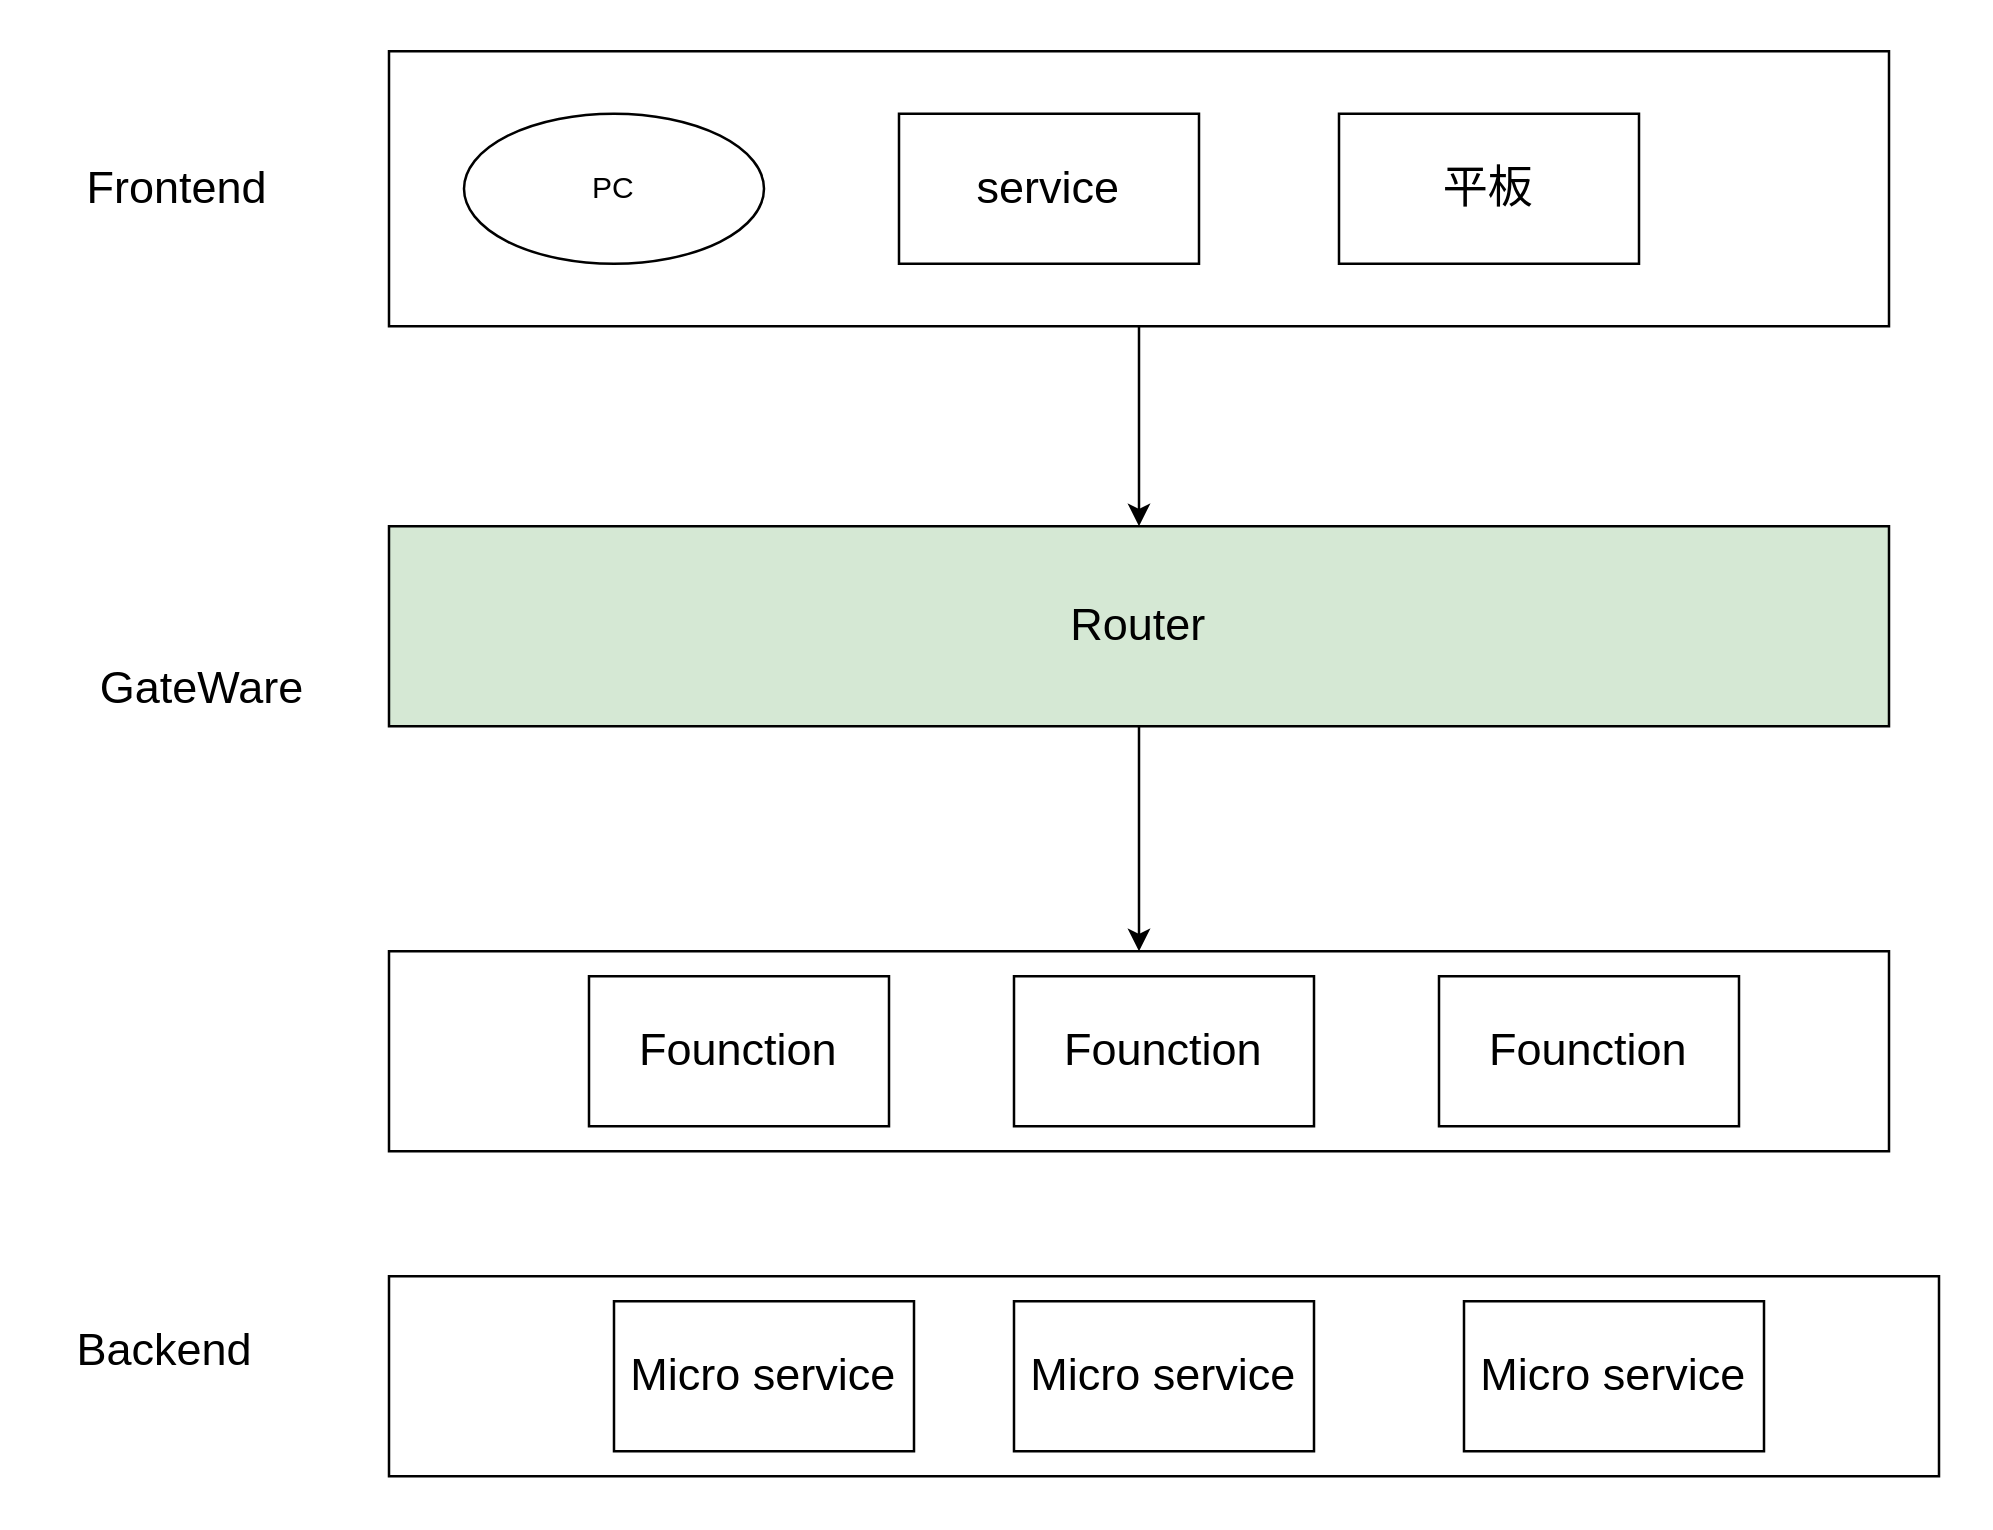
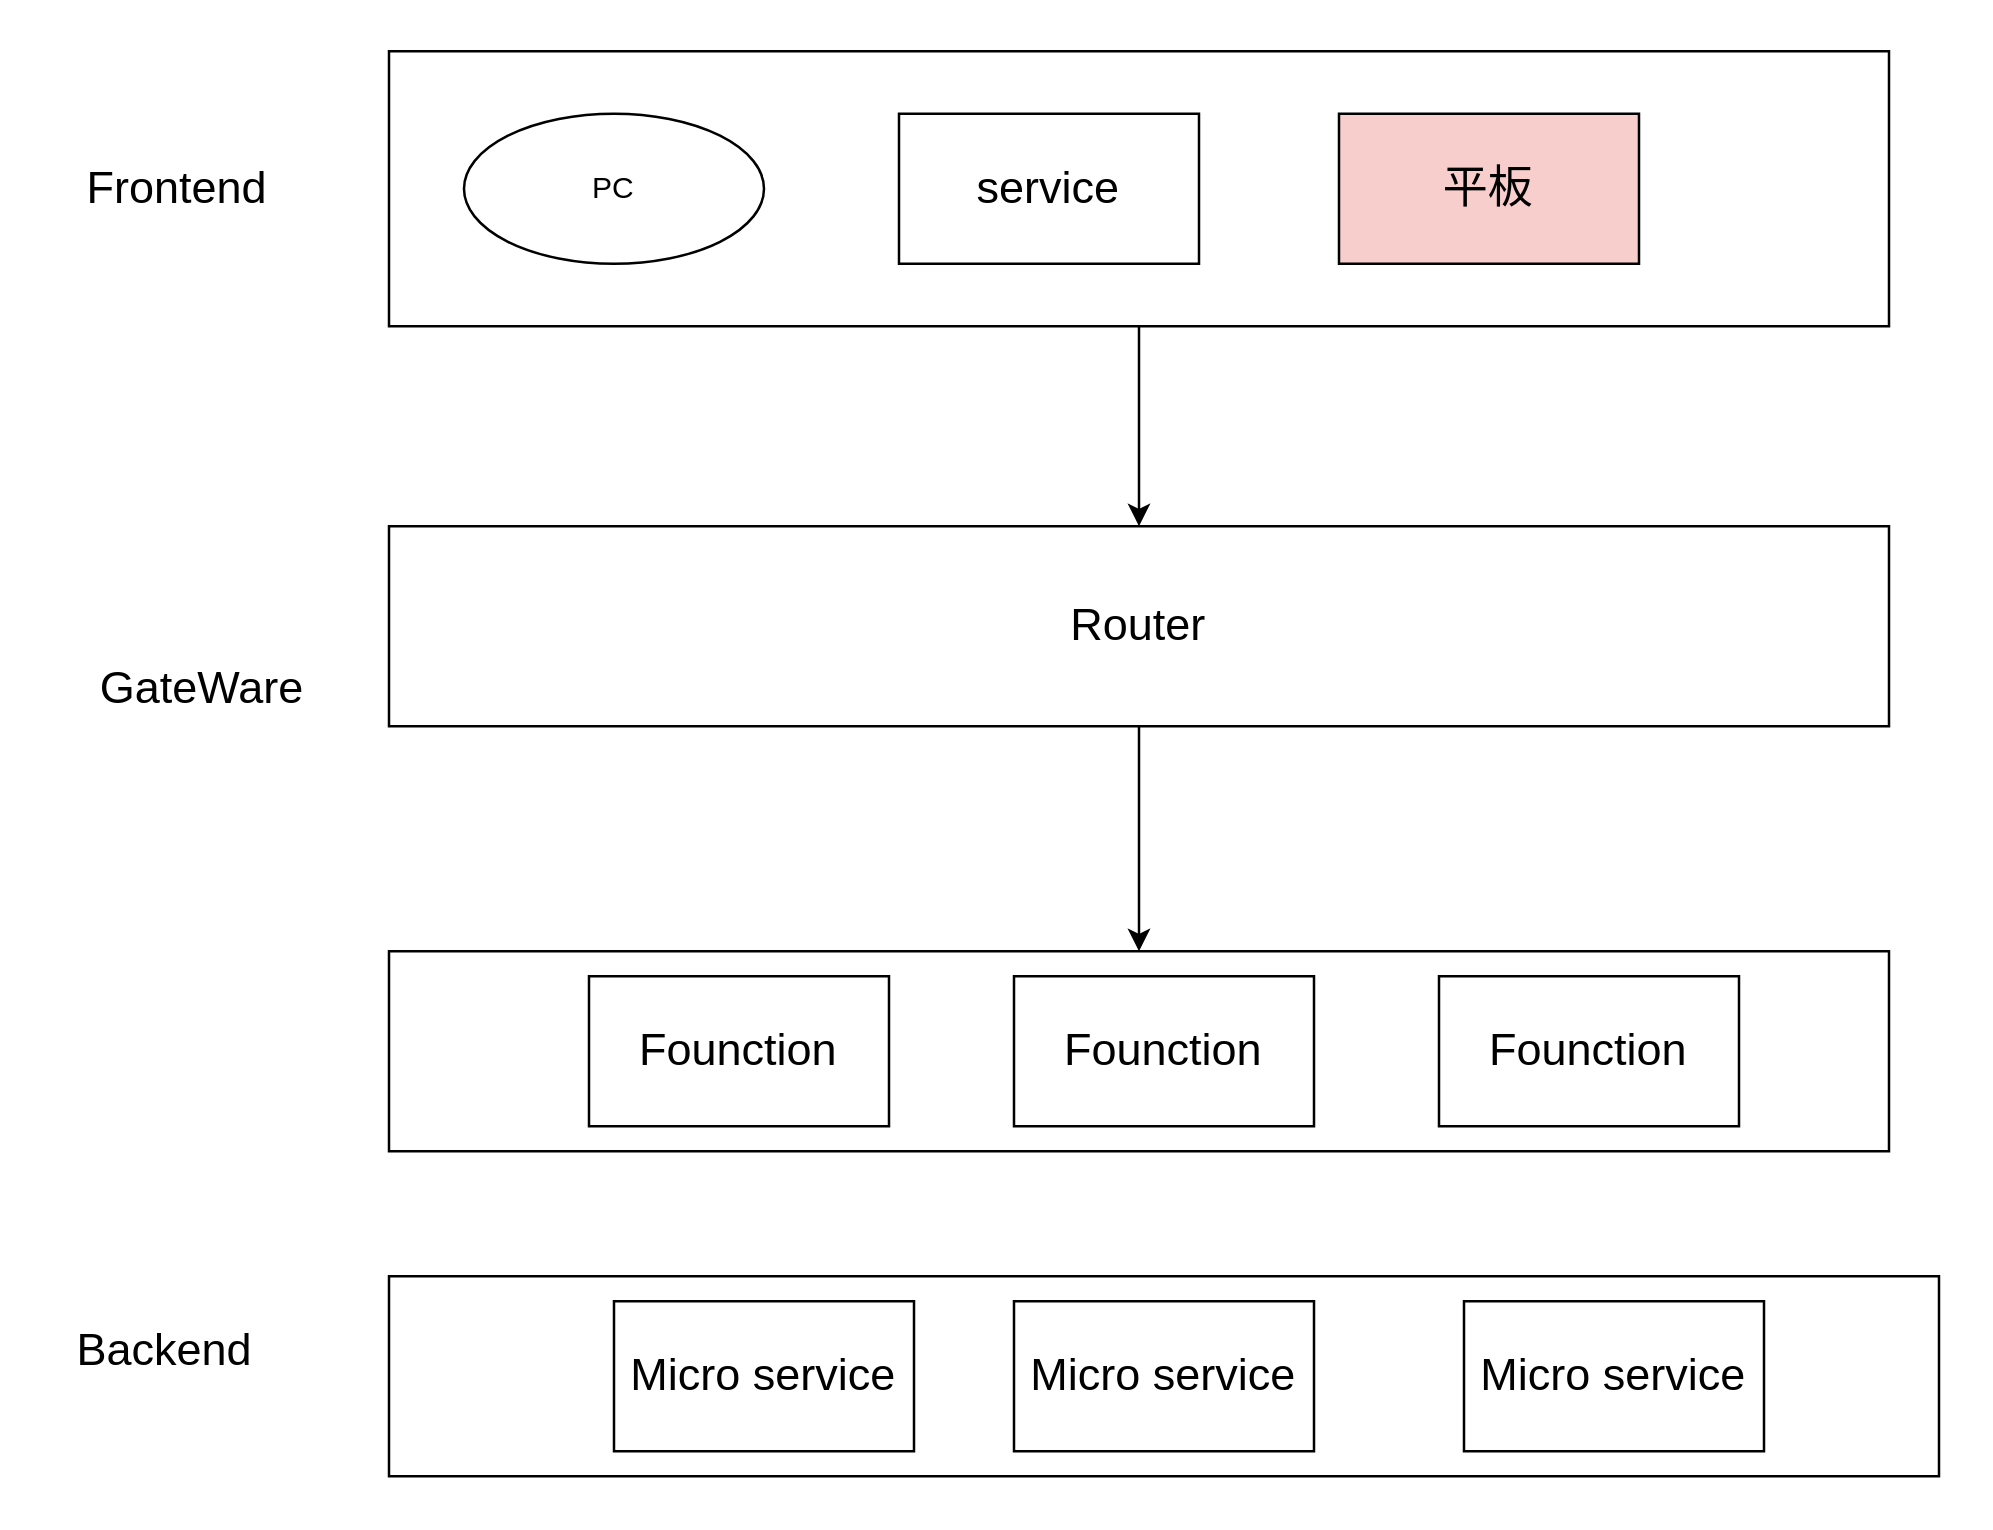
node "平板": fillcolor #ffffff -> #f8cecc
node "Router": fillcolor #d5e8d4 -> #ffffff
